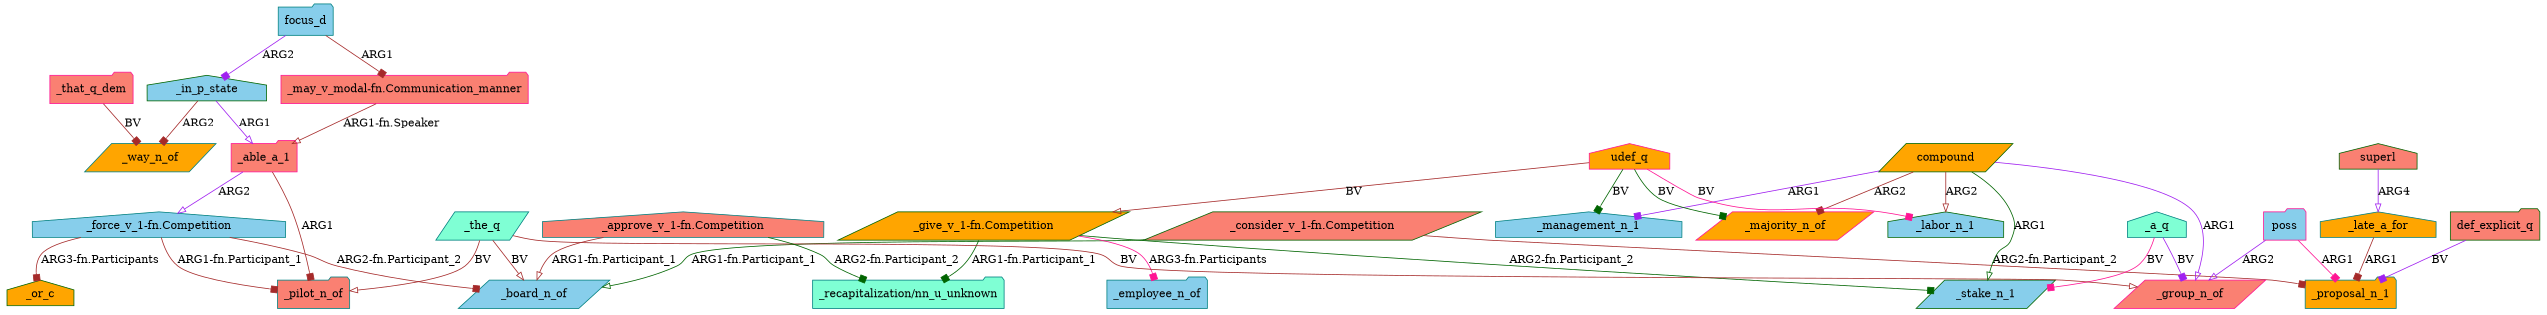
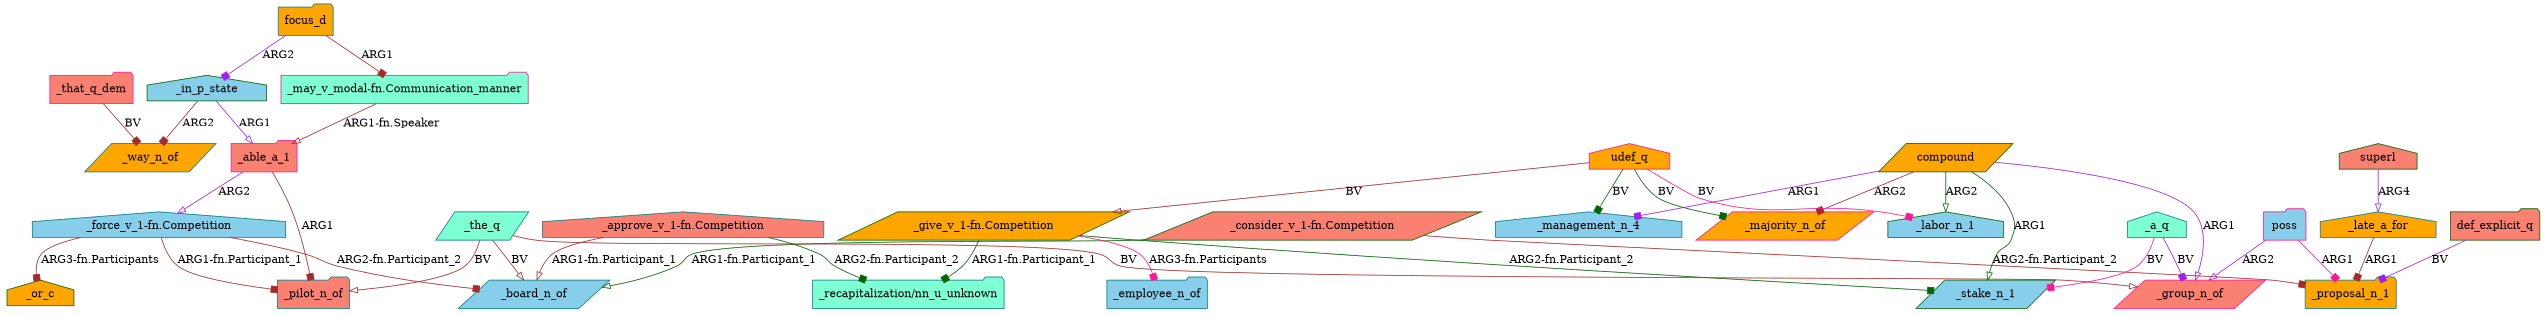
node "focus_d": fillcolor skyblue -> orange
node "_may_v_modal-fn.Communication_manner": fillcolor salmon -> aquamarine
edge "compound" -> "_labor_n_1": color brown -> darkgreen
node "_management_n_1": label "_management_n_1" -> "_management_n_4"
